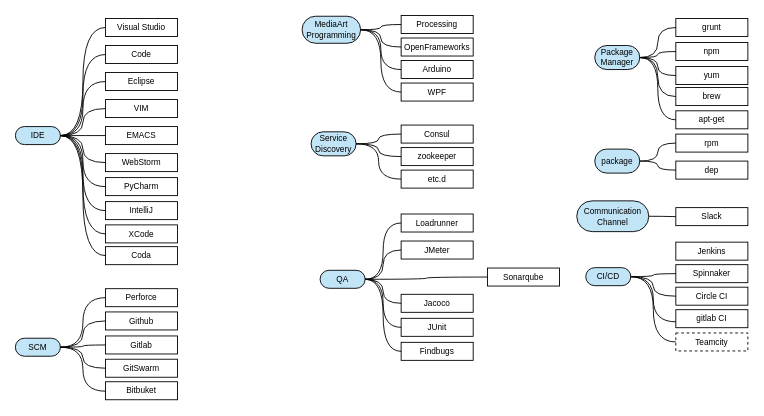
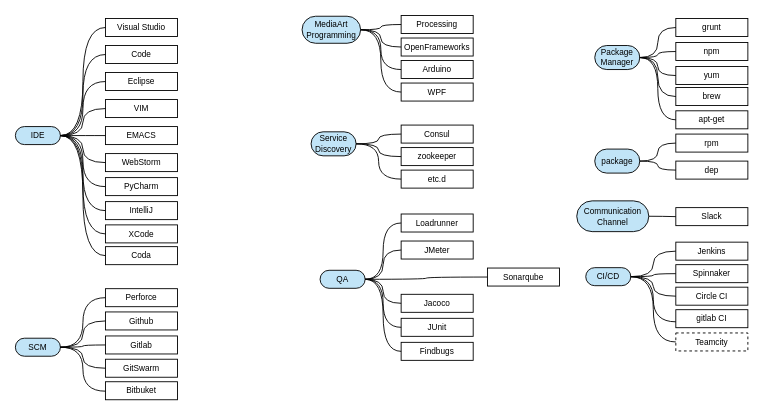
edge "Jenkins" -- "CI/CD": added
